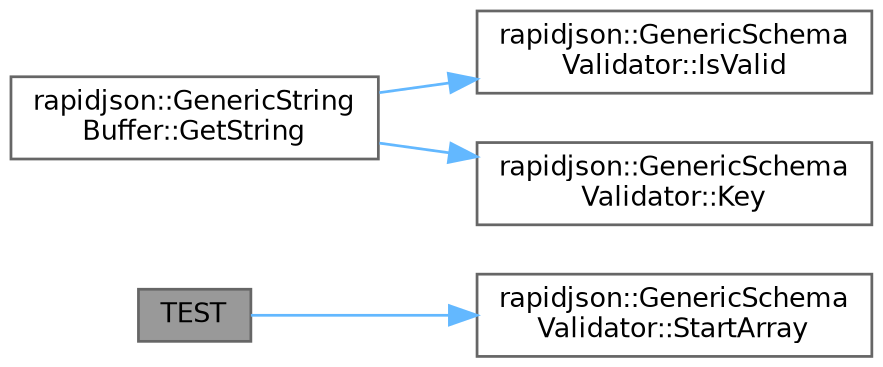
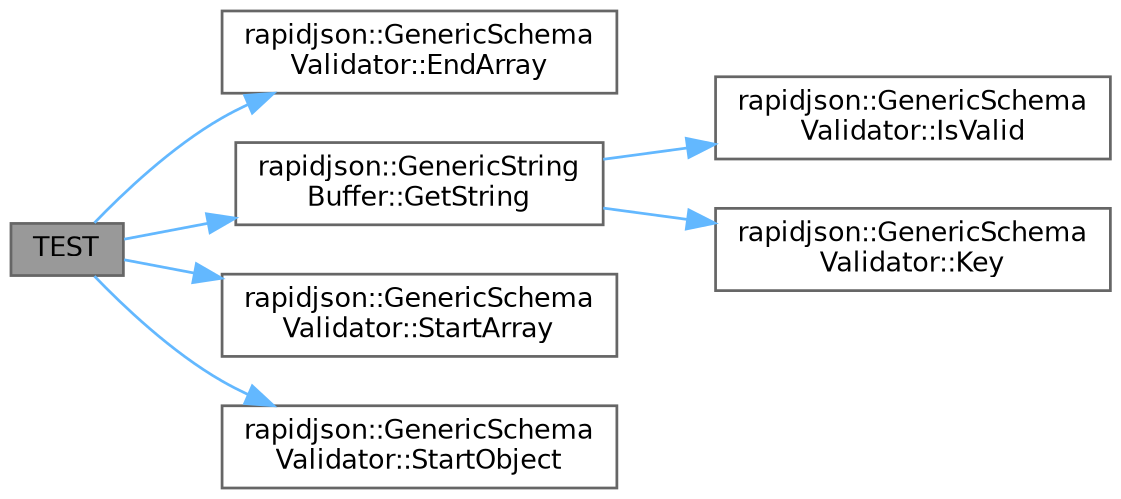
node "rapidjson::GenericSchema Validator::EndArray": added
edge "TEST" -> "rapidjson::GenericString Buffer::GetString": added
node "rapidjson::GenericSchema Validator::StartObject": added
